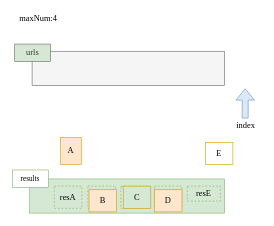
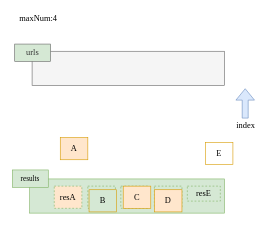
node "A": size 21x27 -> 28x22
node "results": fillcolor #ffffff -> #d5e8d4
node "resA": fillcolor #d5e8d4 -> #ffe6cc
node "C": fillcolor #d5e8d4 -> #ffe6cc
node "B": fillcolor #ffe6cc -> #d5e8d4
